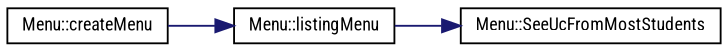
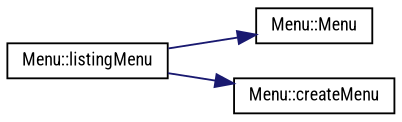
edge "Menu::createMenu" -> "Menu::listingMenu": reversed
node "Menu::SeeUcFromMostStudents": label "Menu::SeeUcFromMostStudents" -> "Menu::Menu"
